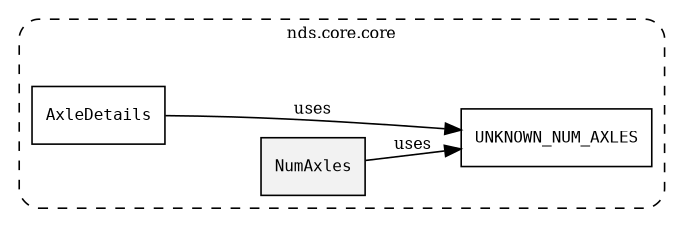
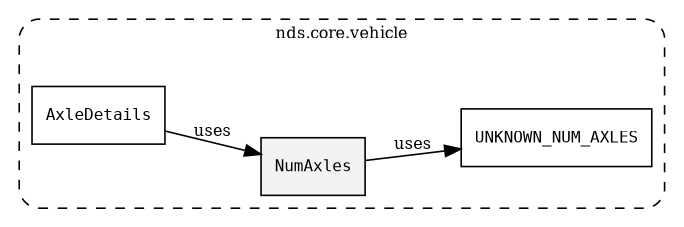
cluster "nds.core.core": label "nds.core.core" -> "nds.core.vehicle"
edge "AxleDetails" -> "UNKNOWN_NUM_AXLES": now "AxleDetails" -> "NumAxles"
